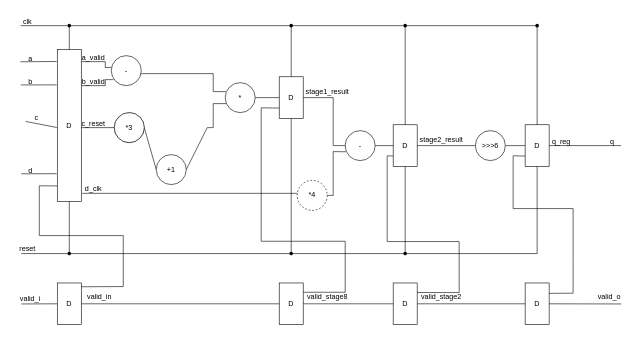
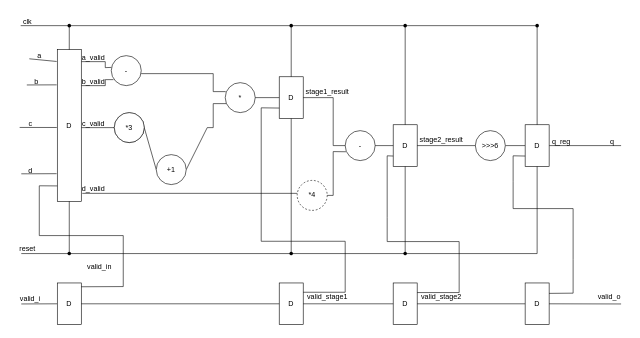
node "a": moved (30, 59) -> (39, 56)
node "b": moved (30, 81) -> (36, 81)
node "c": moved (36, 117) -> (30, 123)
node "c_reset": label "c_reset" -> "c_valid"
node "d_clk": label "d_clk" -> "d_valid"
node "valid_in": moved (99, 297) -> (99, 267)
node "valid_stage8": label "valid_stage8" -> "valid_stage1"
